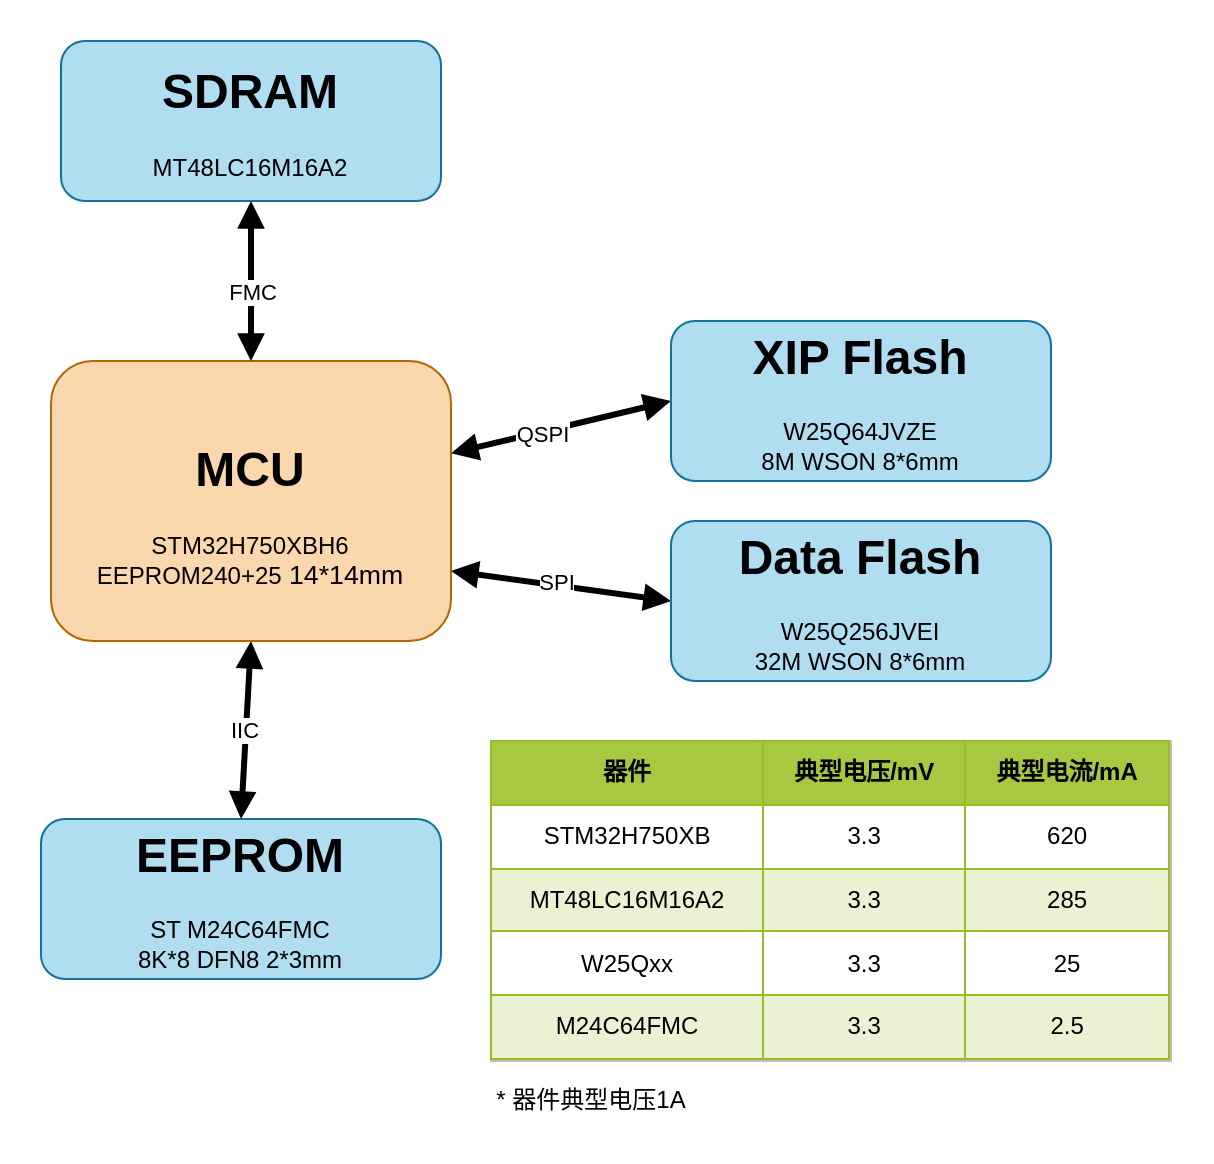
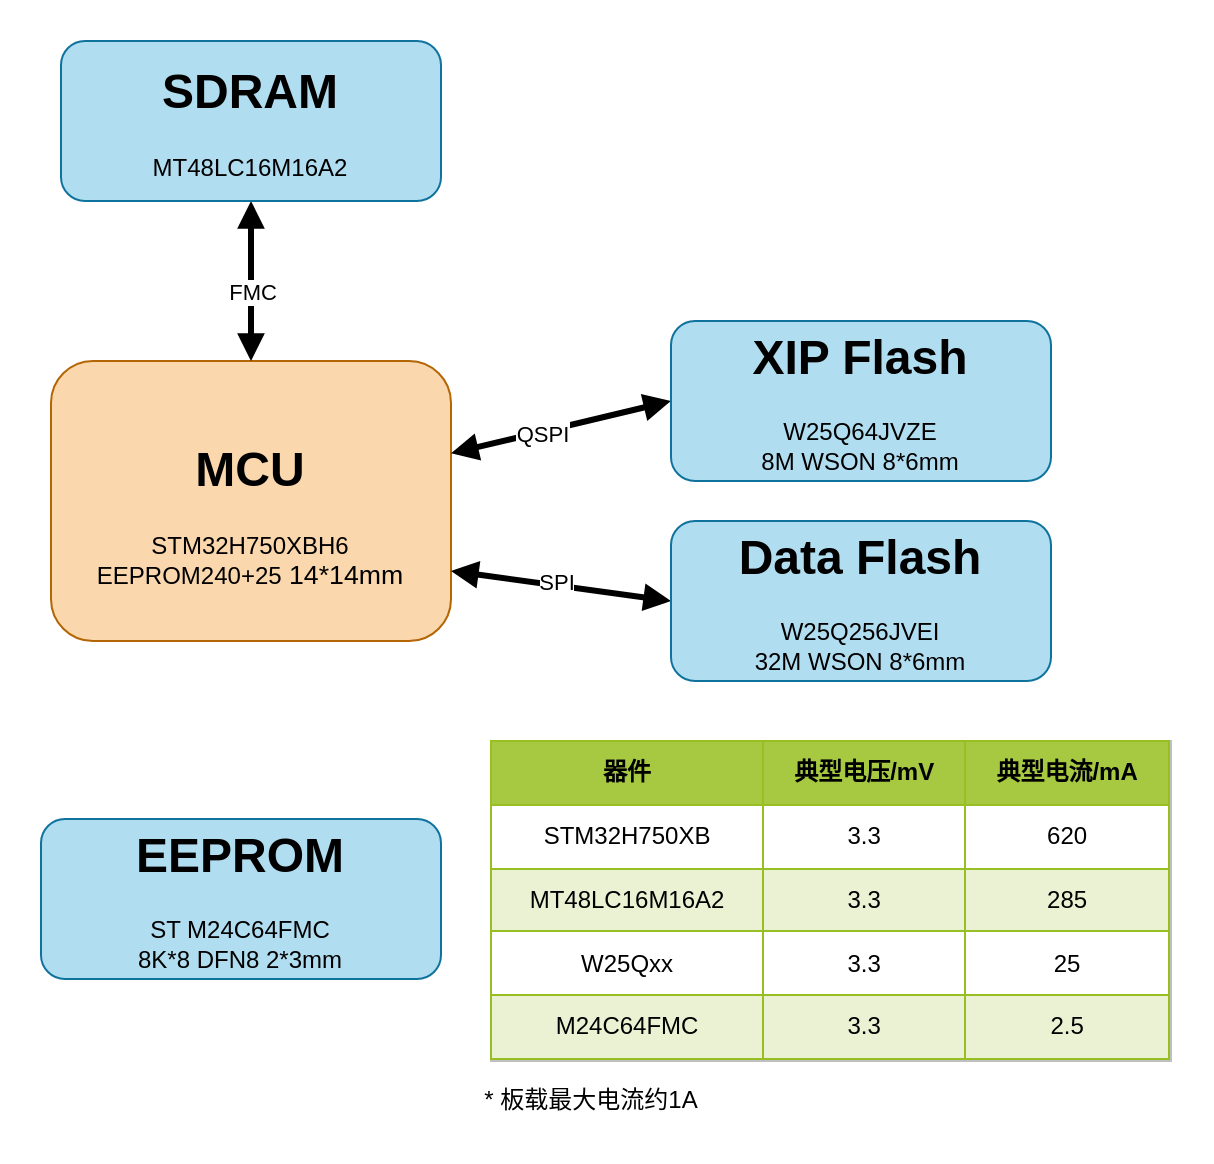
edge "MCU STM32H750XBH6 EEPROM240+25 14*14mm" -- "EEPROM ST M24C64FMC 8K*8 DFN8 2*3mm": removed, label "IIC"
node "* 器件典型电压1A": label "* 器件典型电压1A" -> "* 板载最大电流约1A"
